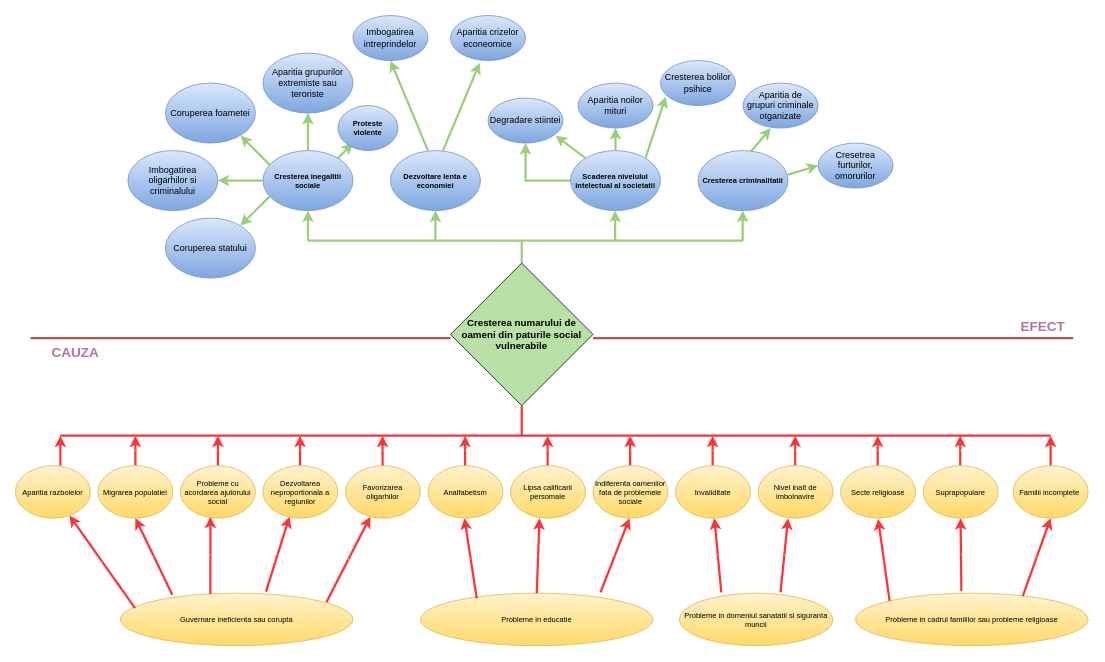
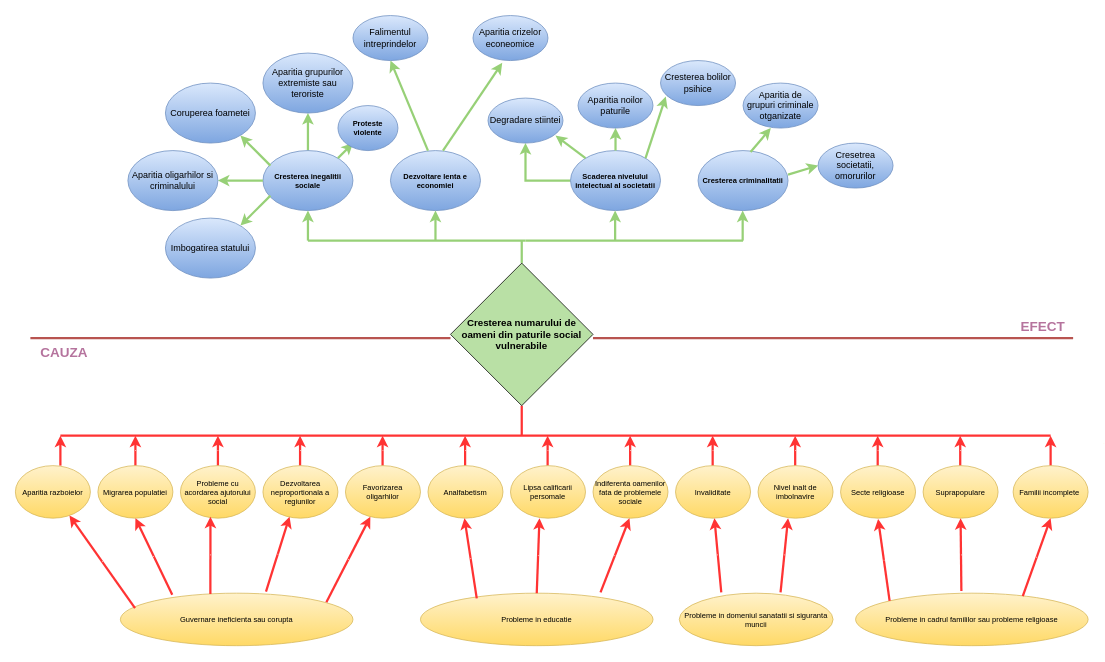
node "Imbogatirea intreprindelor": label "Imbogatirea intreprindelor" -> "Falimentul intreprindelor"
node "Aparitia crizelor econeomice": moved (488, 38) -> (510, 38)
node "Aparitia noilor mituri": label "Aparitia noilor mituri" -> "Aparitia noilor paturile"
node "Cresetrea furturilor, omorurilor": label "Cresetrea furturilor, omorurilor" -> "Cresetrea societatii, omorurilor"
node "Imbogatirea oligarhilor si criminalului": label "Imbogatirea oligarhilor si criminalului" -> "Aparitia oligarhilor si criminalului"
node "Coruperea statului": label "Coruperea statului" -> "Imbogatirea statului"
node "CAUZA": moved (75, 353) -> (64, 353)
